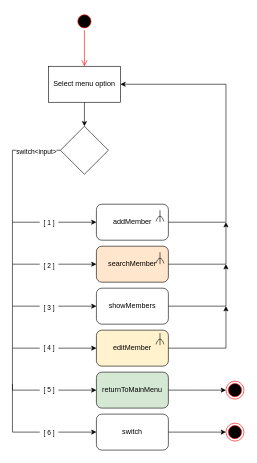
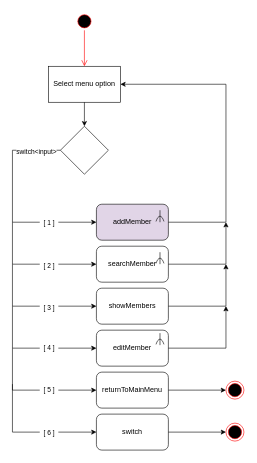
node "addMember": fillcolor #ffffff -> #e1d5e7
node "searchMember": fillcolor #ffe6cc -> #ffffff
node "editMember": fillcolor #fff2cc -> #ffffff
node "returnToMainMenu": fillcolor #d5e8d4 -> #ffffff
